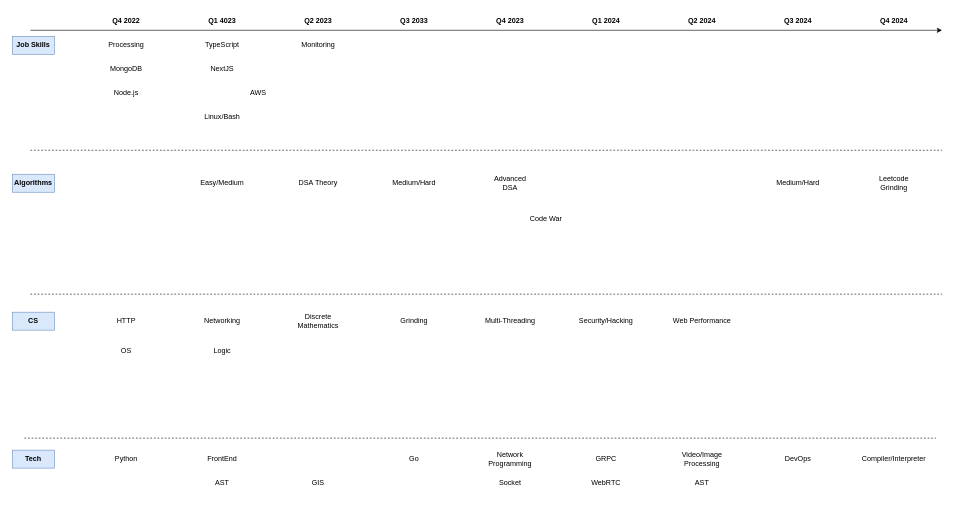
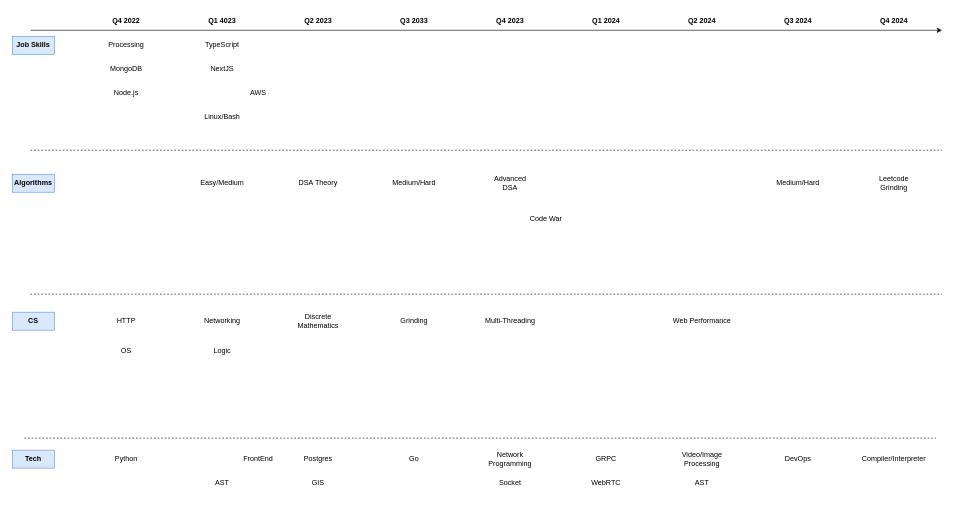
node "Monitoring": removed
node "Security/Hacking": removed
node "FrontEnd": moved (222, 459) -> (258, 459)
node "Postgres": added
